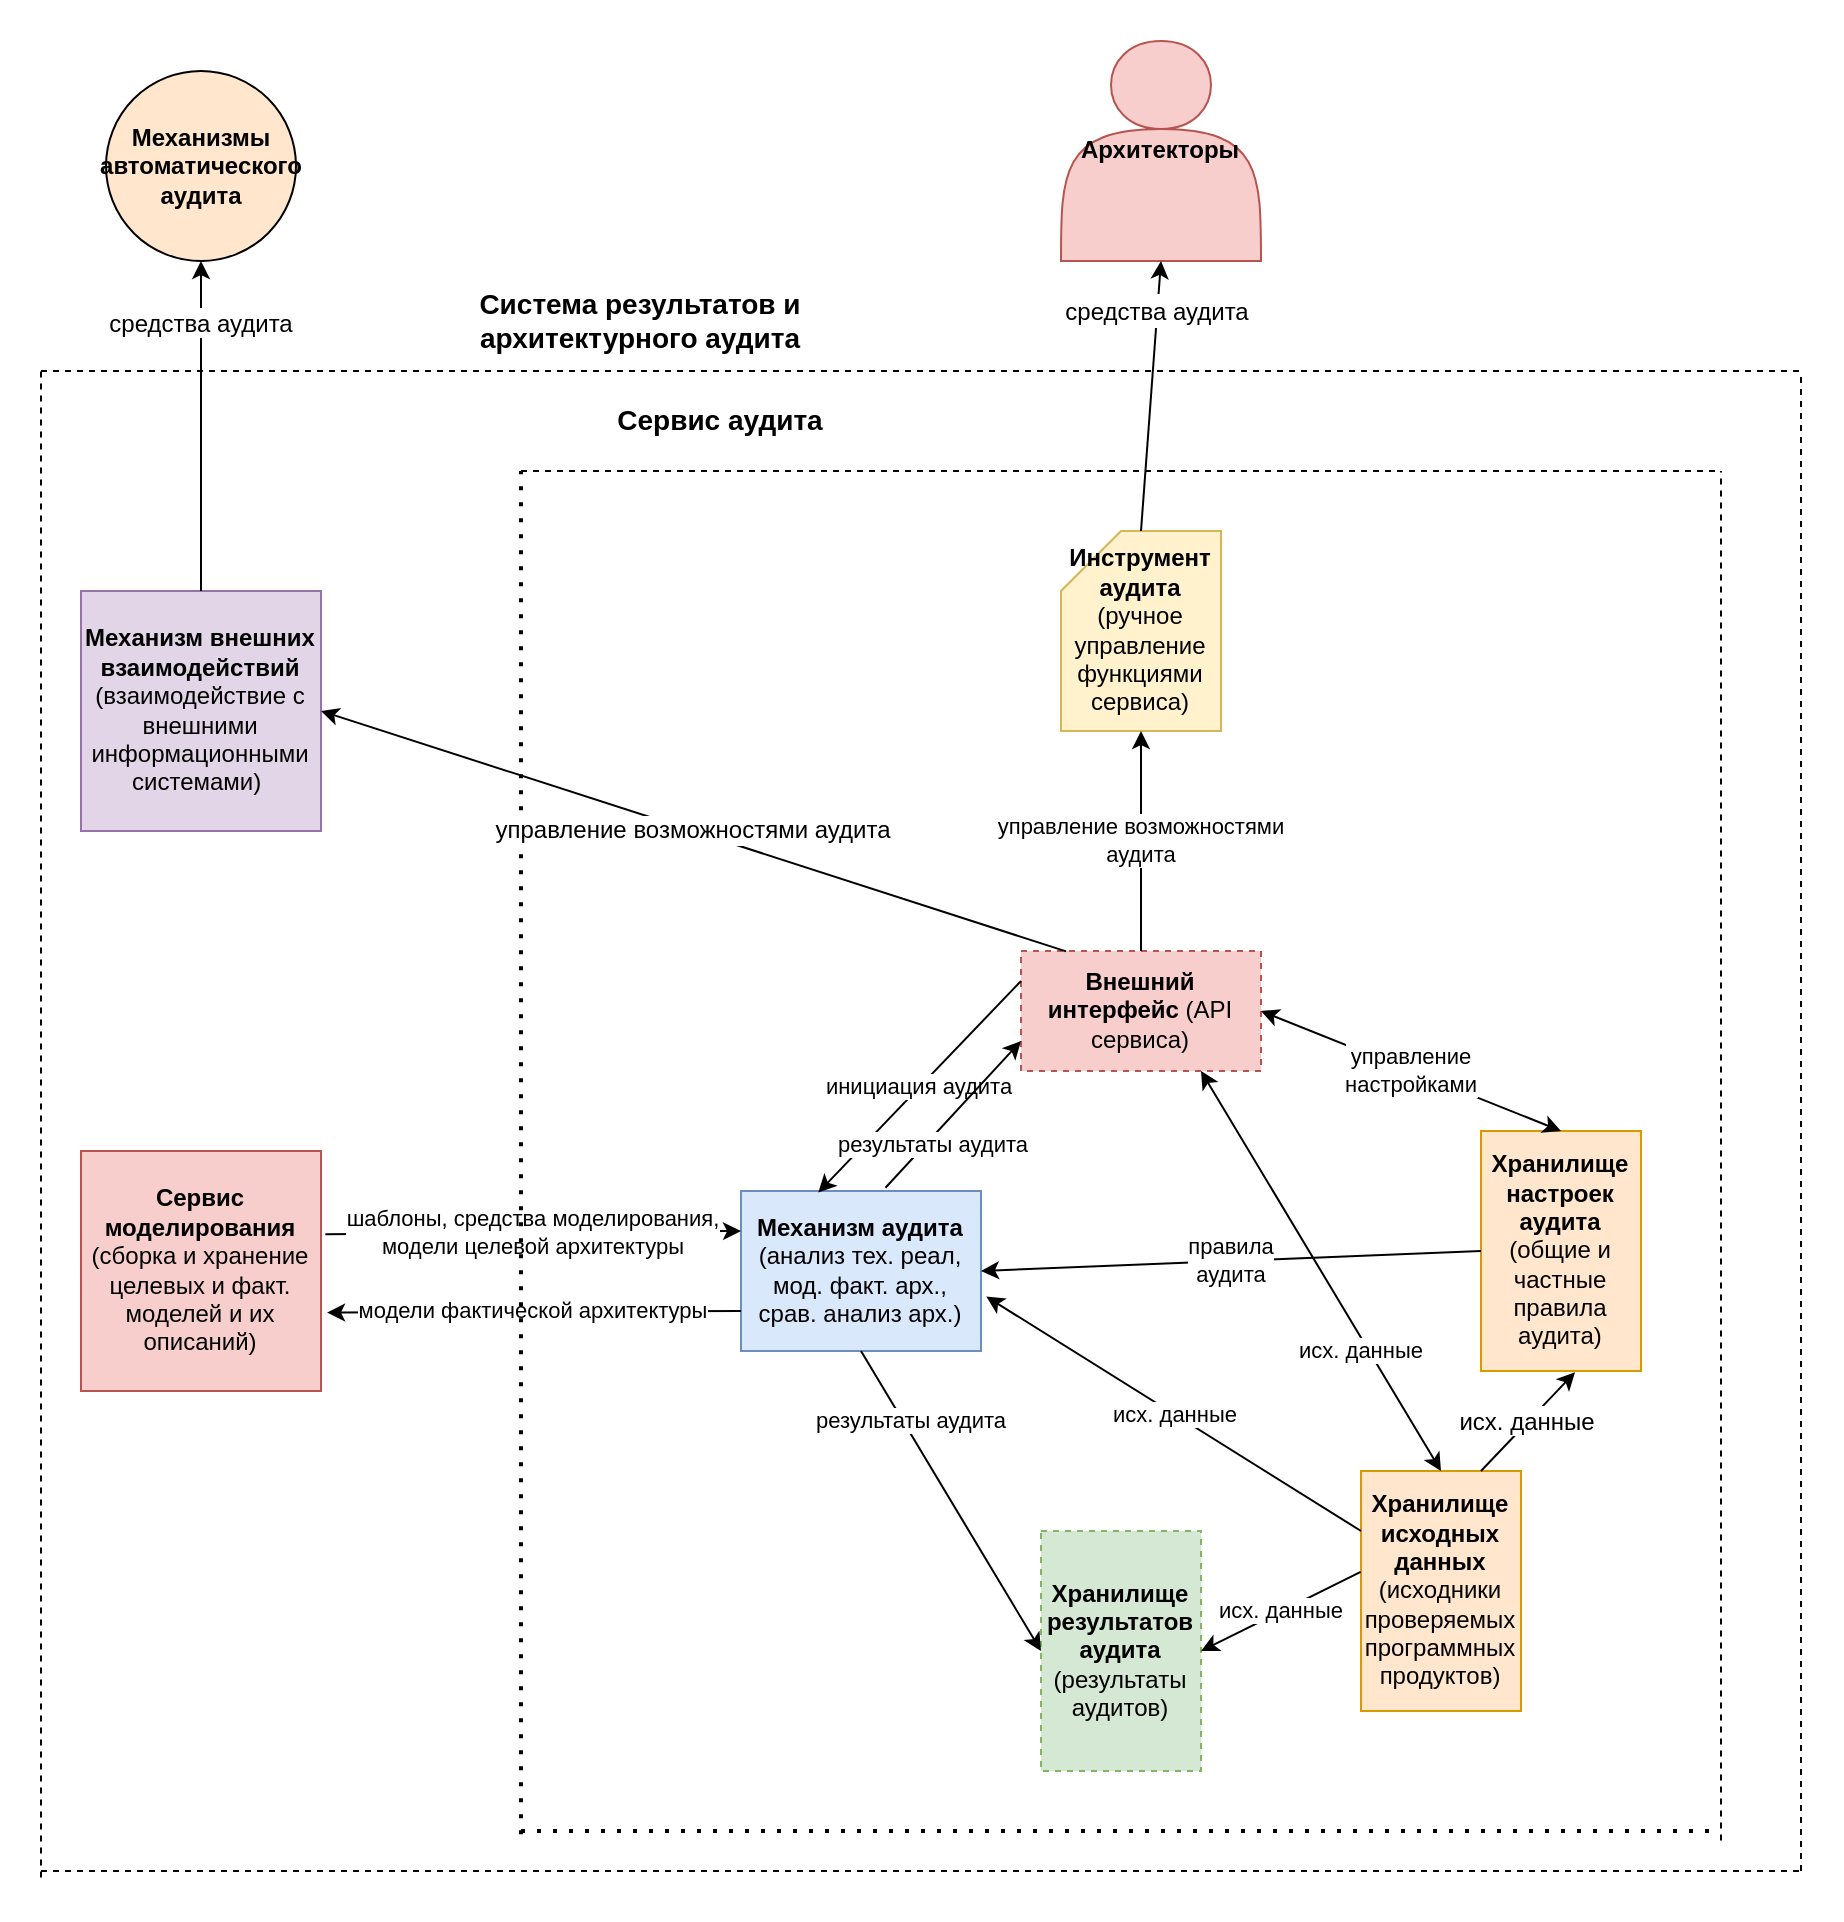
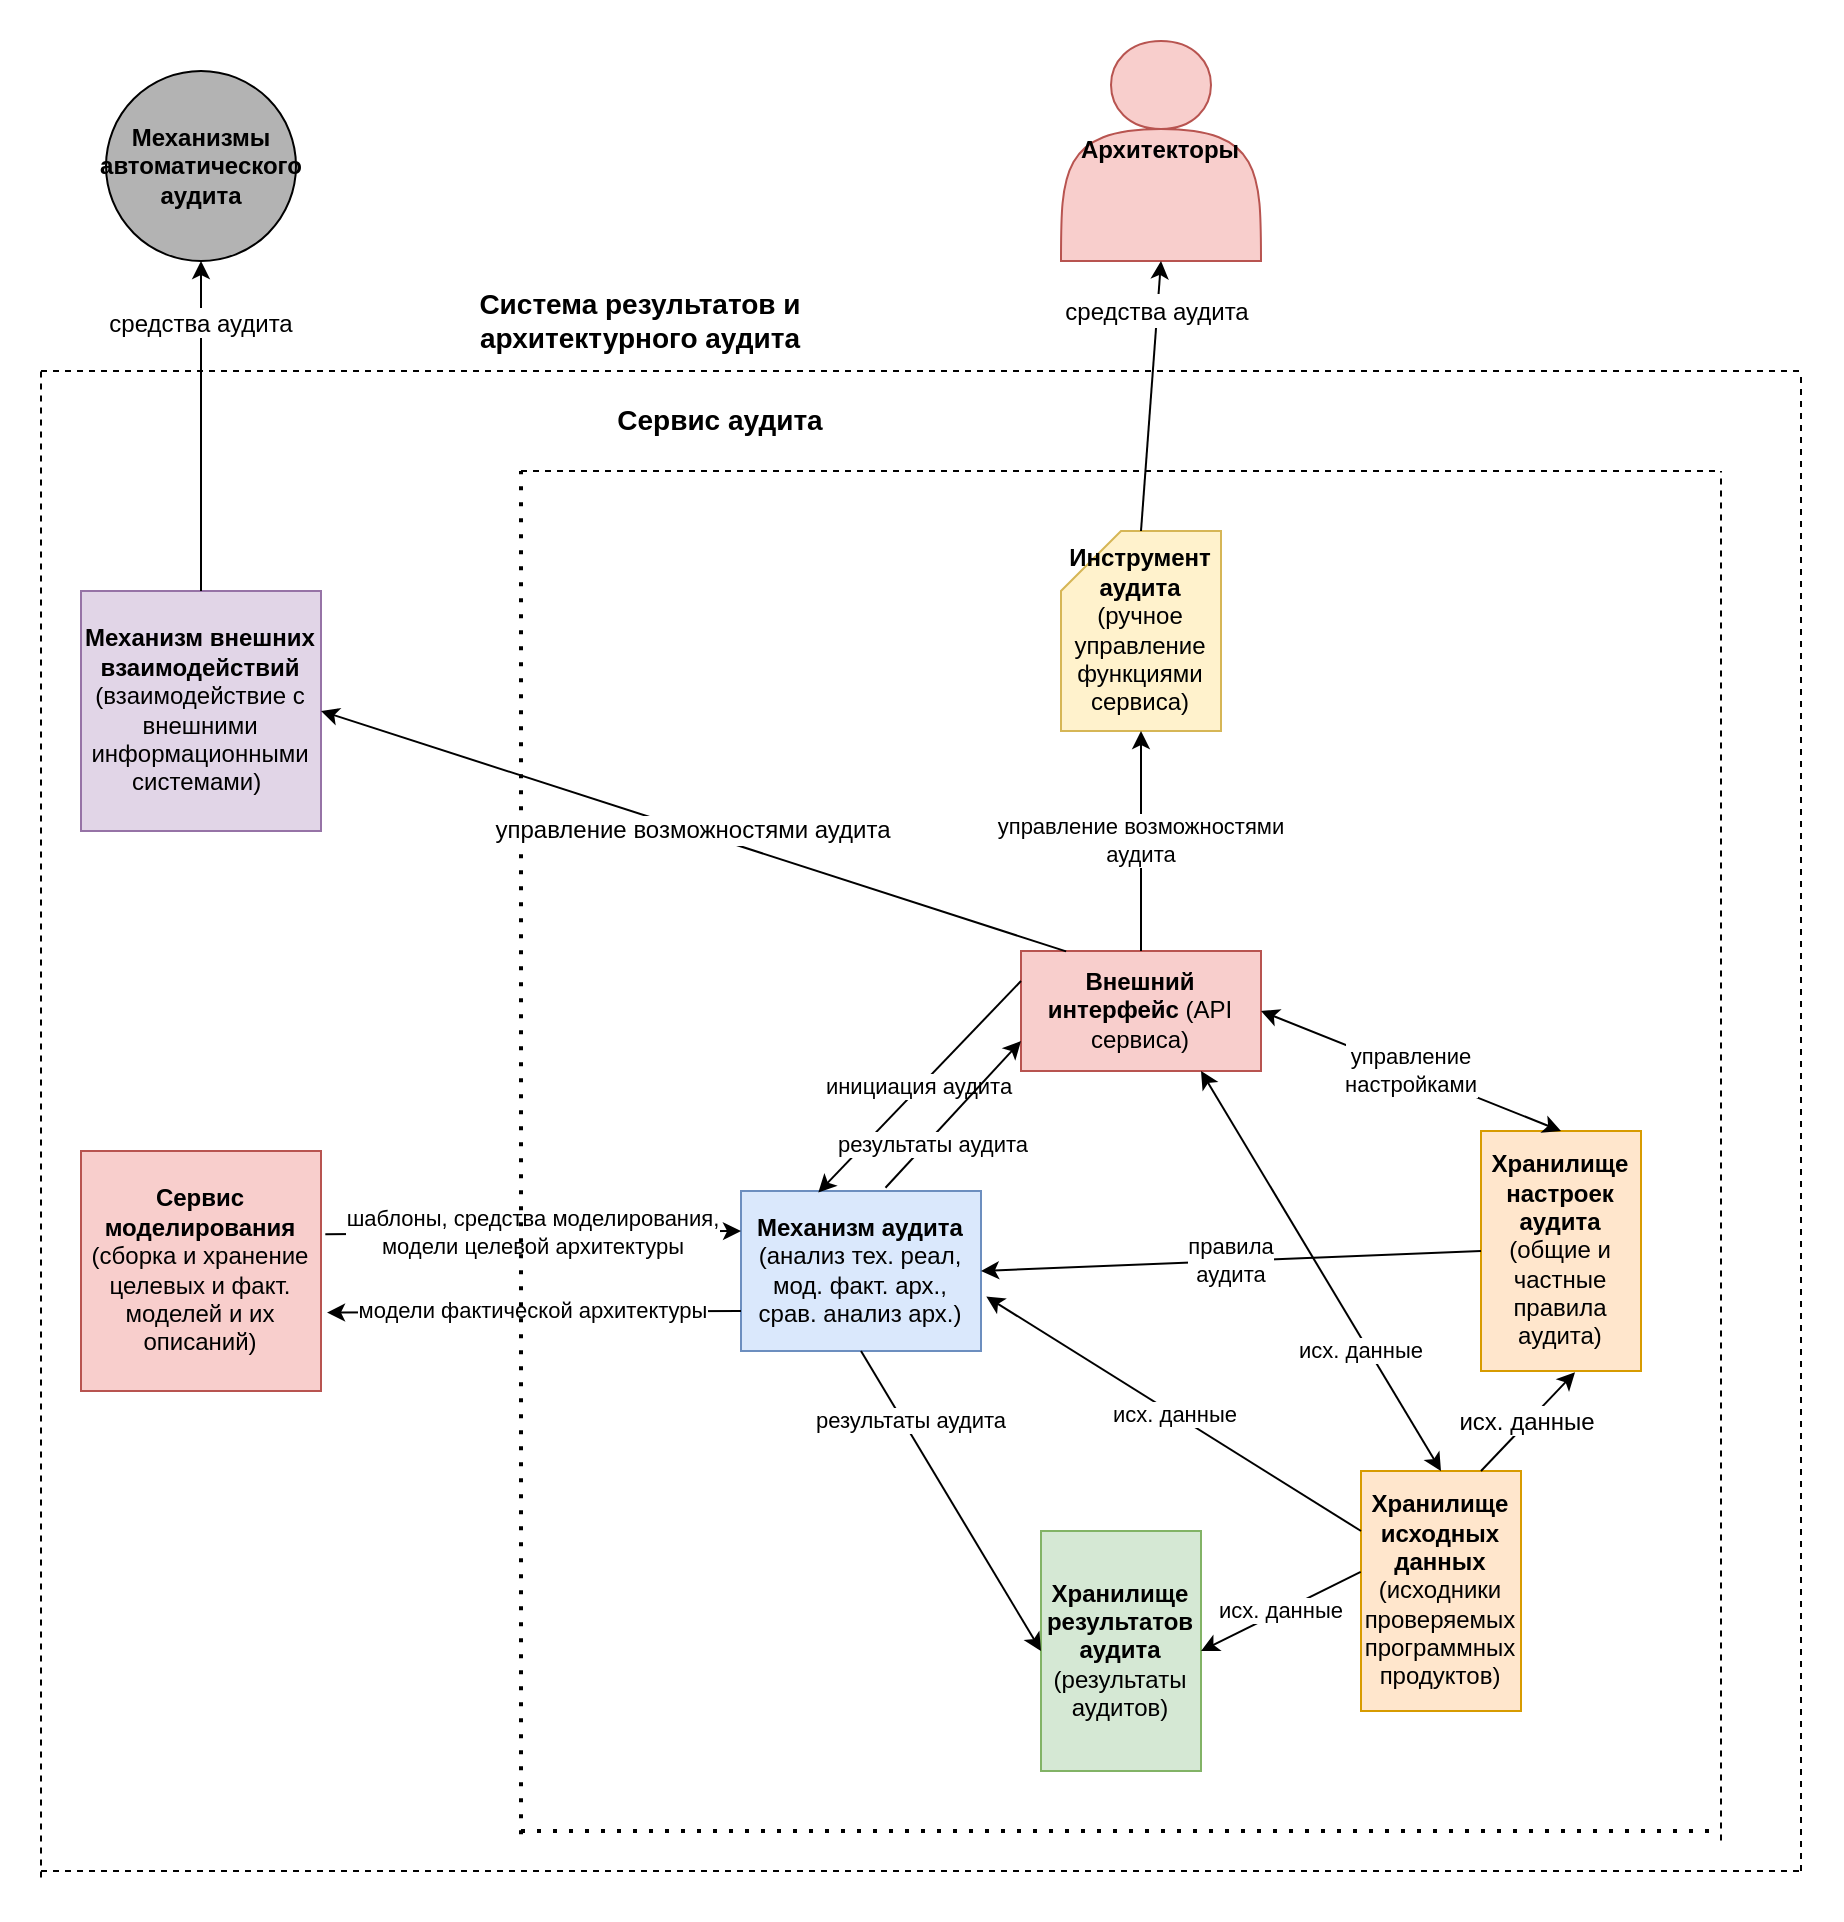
node "Механизмы автоматического аудита": fillcolor #ffe6cc -> #b3b3b3
node "Внешний интерфейс (API сервиса)": style dashed -> solid
node "Хранилище результатов аудита (результаты аудитов)": style dashed -> solid
